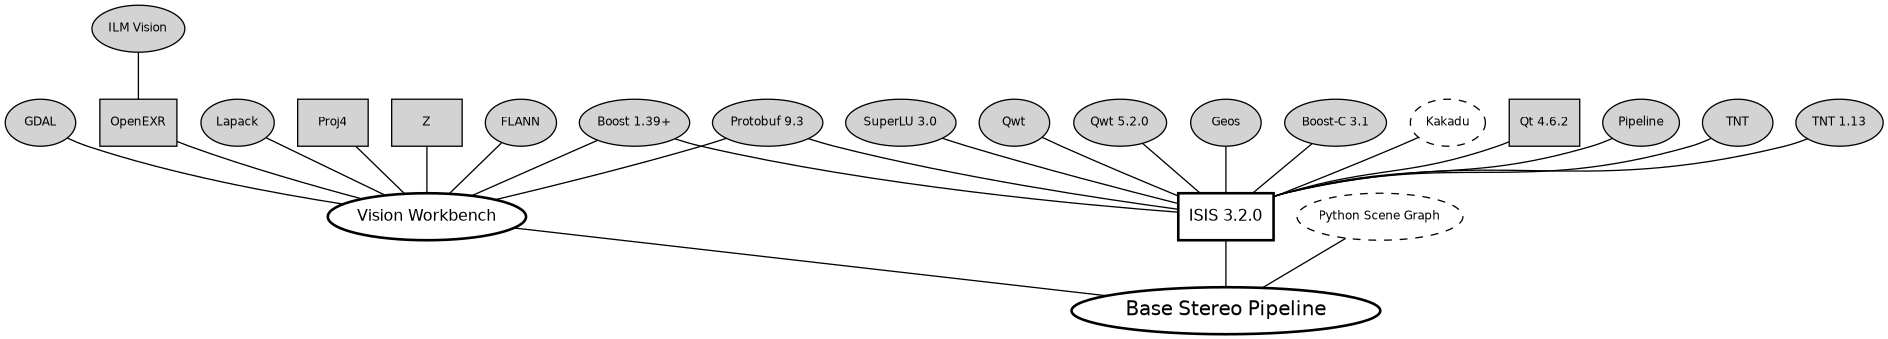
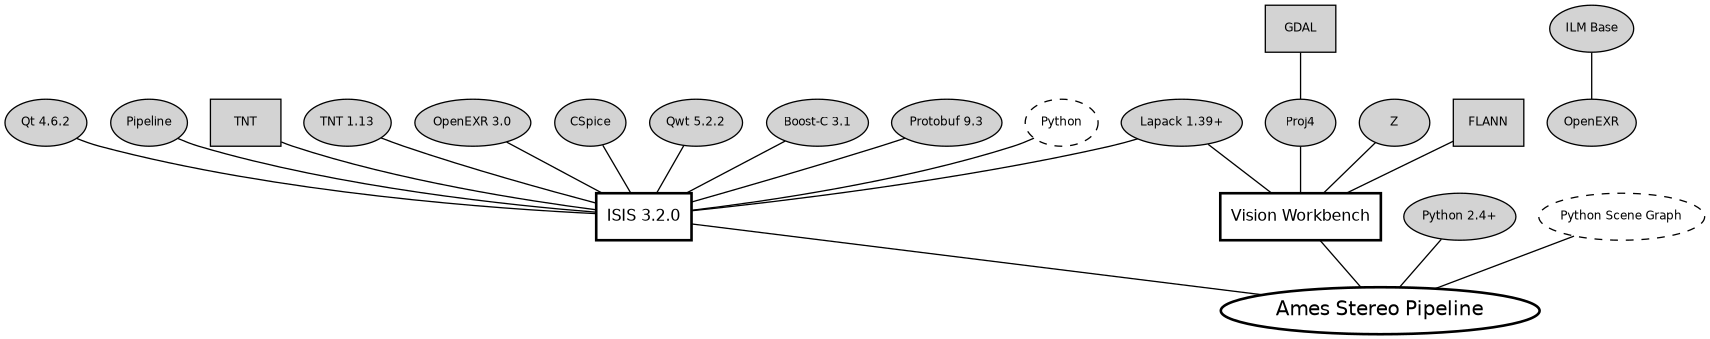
node "ILM Vision": label "ILM Vision" -> "ILM Base"
node "GDAL": shape ellipse -> box
node "OpenEXR": shape box -> ellipse
node "Lapack": removed
node "Proj4": shape box -> ellipse
node "Z": shape box -> ellipse
node "FLANN": shape ellipse -> box
node "Boost 1.39+": label "Boost 1.39+" -> "Lapack 1.39+"
node "SuperLU 3.0": label "SuperLU 3.0" -> "OpenEXR 3.0"
node "Qwt": label "Qwt" -> "CSpice"
node "Qwt 5.2.0": label "Qwt 5.2.0" -> "Qwt 5.2.2"
node "Geos": removed
node "Kakadu": label "Kakadu" -> "Python"
node "Qt 4.6.2": shape box -> ellipse
node "TNT": shape ellipse -> box
edge "Protobuf 9.3" -- "Vision Workbench": removed
edge "OpenEXR" -- "Vision Workbench": removed
edge "GDAL" -- "Vision Workbench": now "GDAL" -- "Proj4"
node "Vision Workbench": shape ellipse -> box
node "Python 2.4+": added
node "Base Stereo Pipeline": label "Base Stereo Pipeline" -> "Ames Stereo Pipeline"
